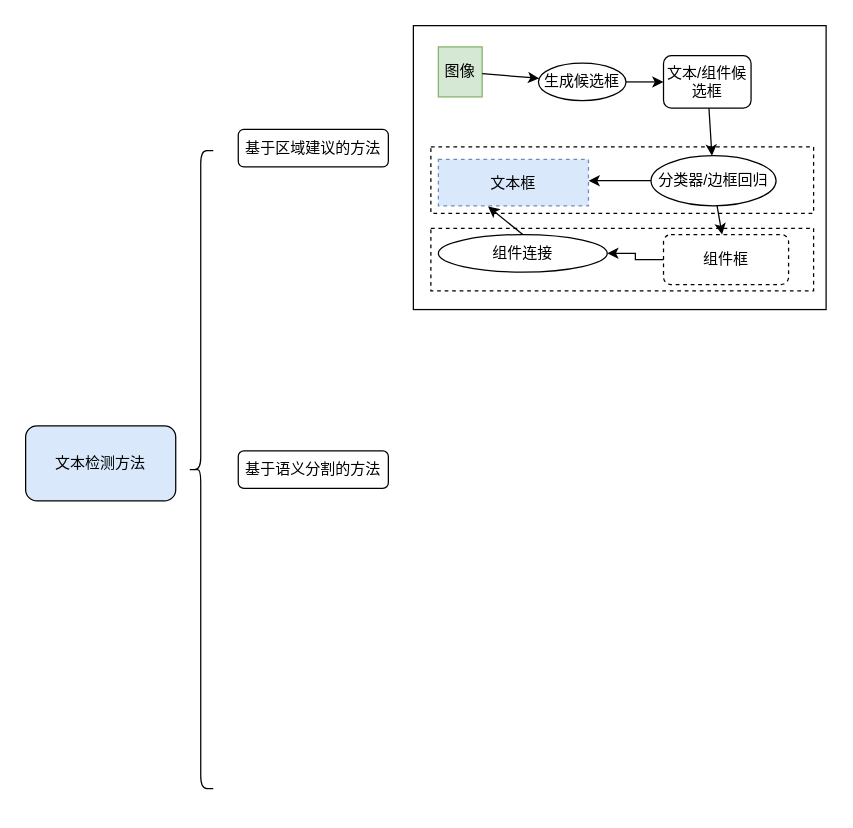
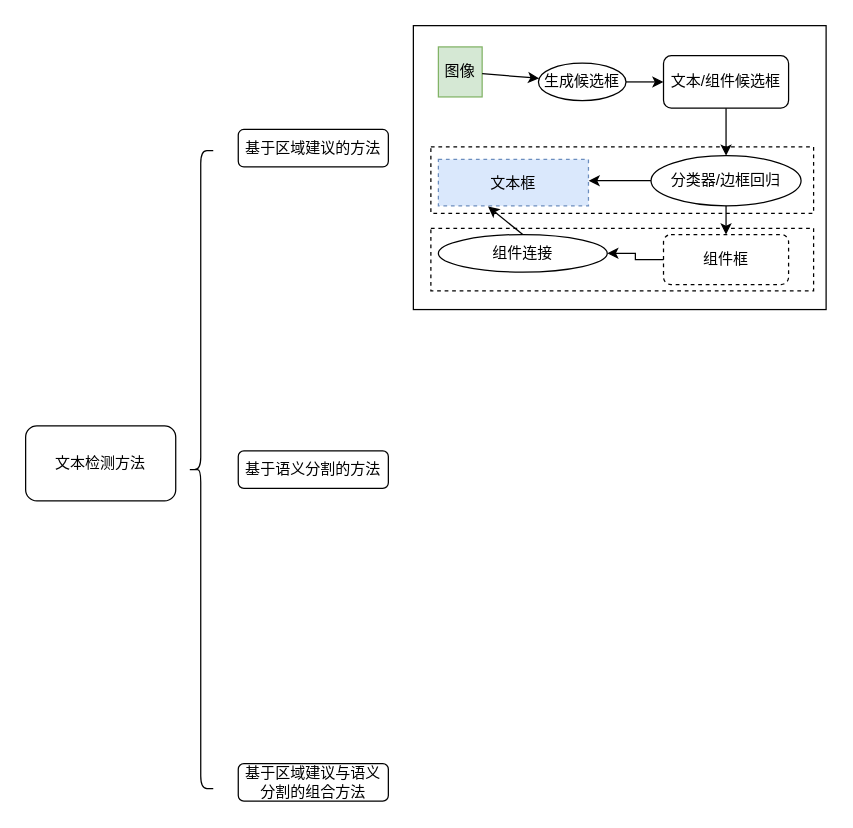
node "文本/组件候选框": size 88x53 -> 125x53
node "分类器/边框回归": size 125x50 -> 150x50
node "文本检测方法": fillcolor #dae8fc -> #ffffff
node "基于区域建议与语义分割的组合方法": added
